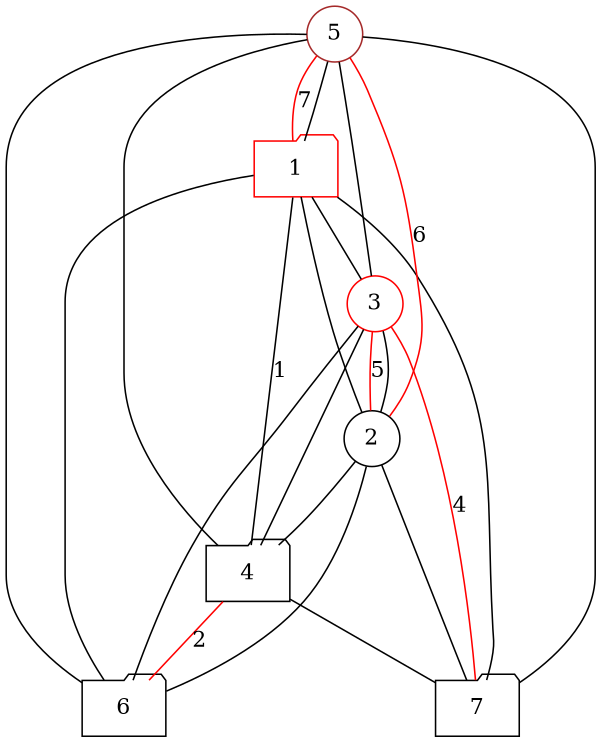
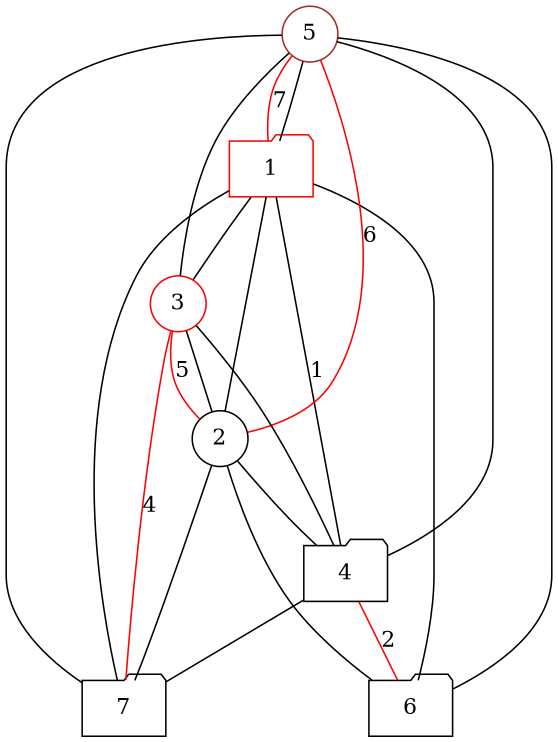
edge "3" -- "6": removed
